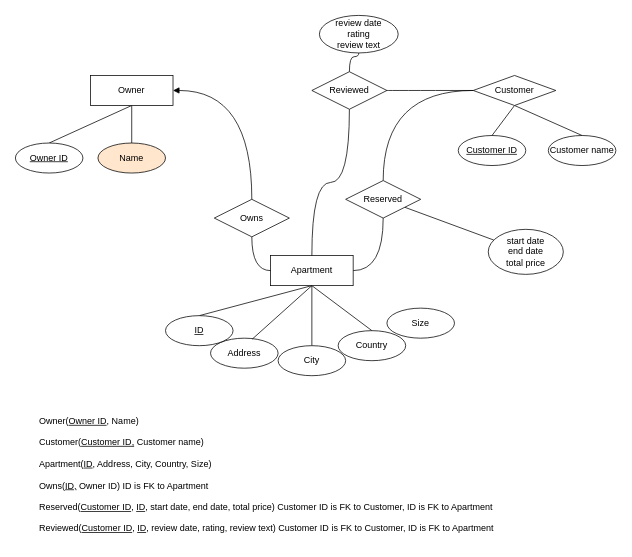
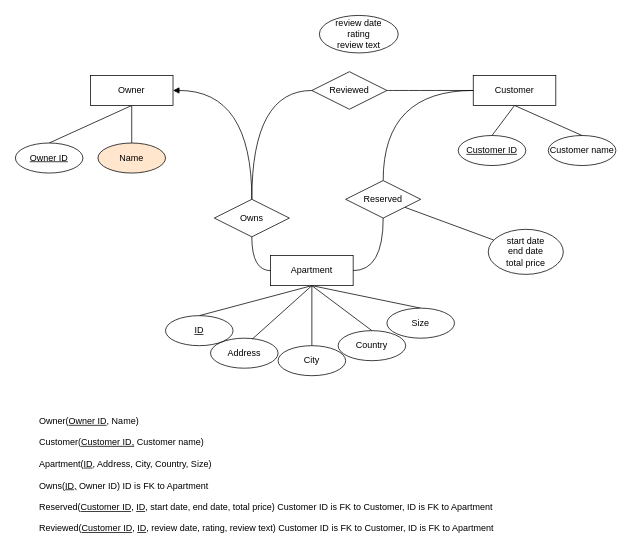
edge "review date rating review text" -- "Reviewed": now "Owns" -- "Reviewed"
node "Customer": shape diamond -> rectangle
edge "Reviewed" -- "Apartment": removed
edge "Apartment" -- "Size": added
